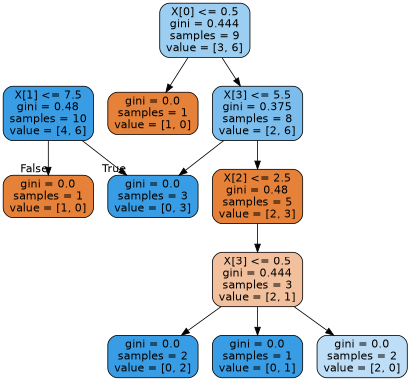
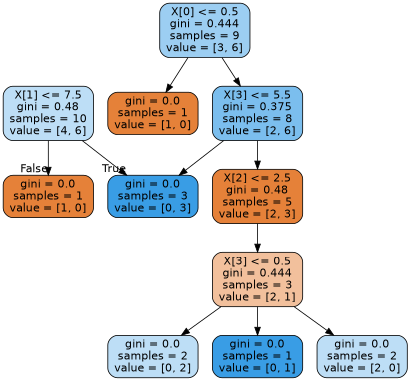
node "X[1] <= 7.5 gini = 0.48 samples = 10 value = [4, 6]": fillcolor #399de5 -> #bddef6
node "gini = 0.0 samples = 2 value = [0, 2]": fillcolor #399de5 -> #bddef6
